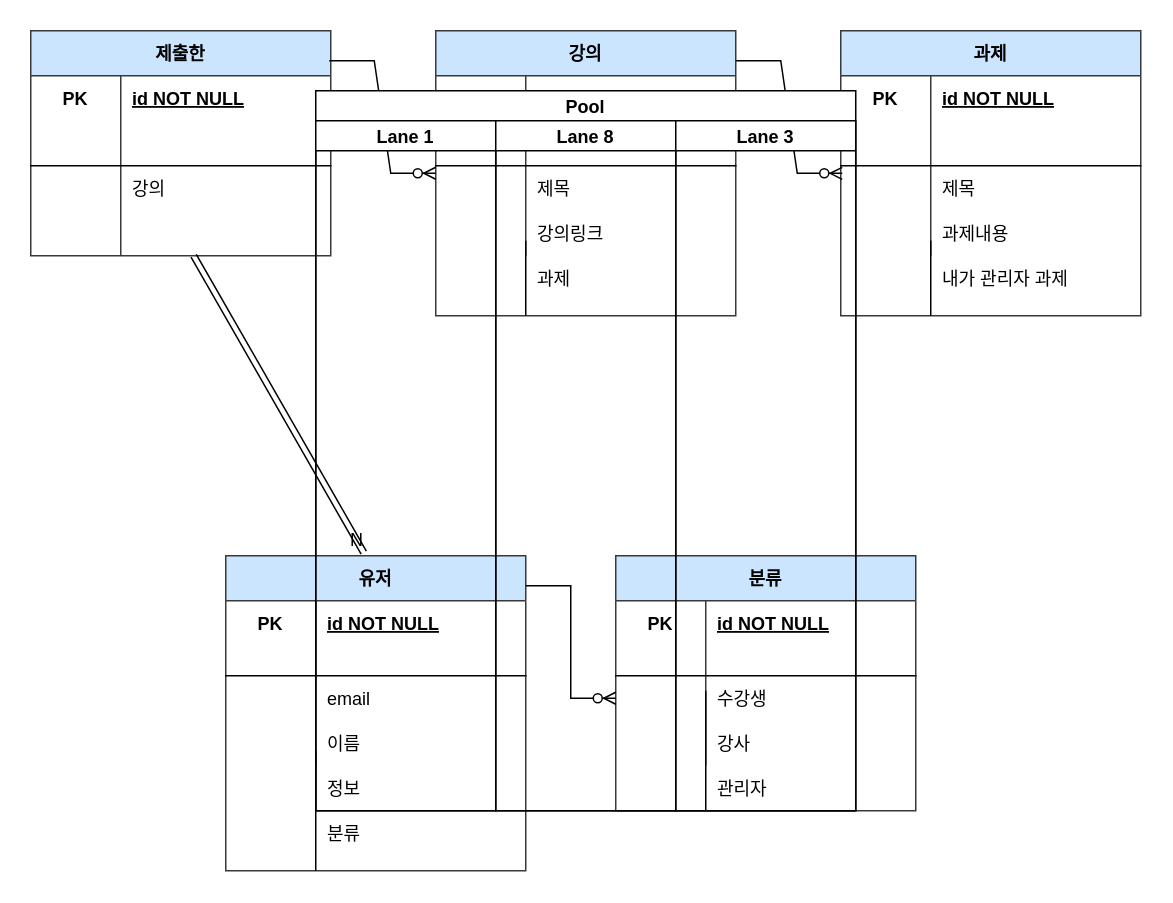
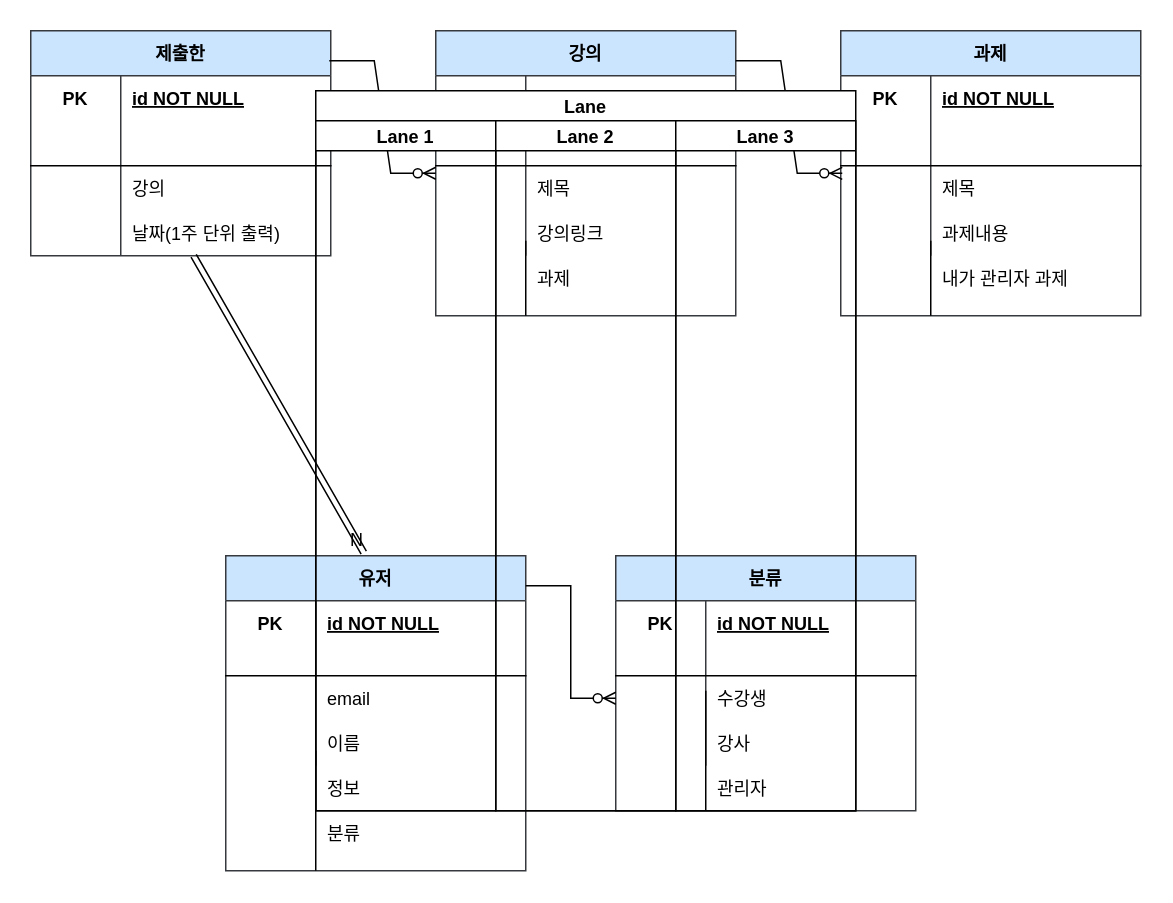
node "Pool": label "Pool" -> "Lane"
node "Lane 8": label "Lane 8" -> "Lane 2"
node "날짜(1주 단위 출력)": added
